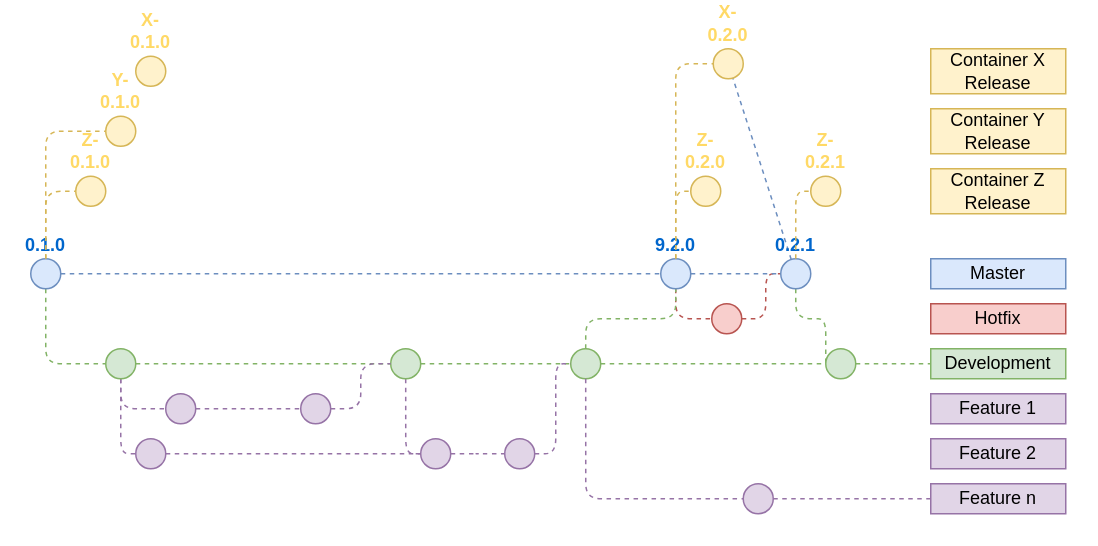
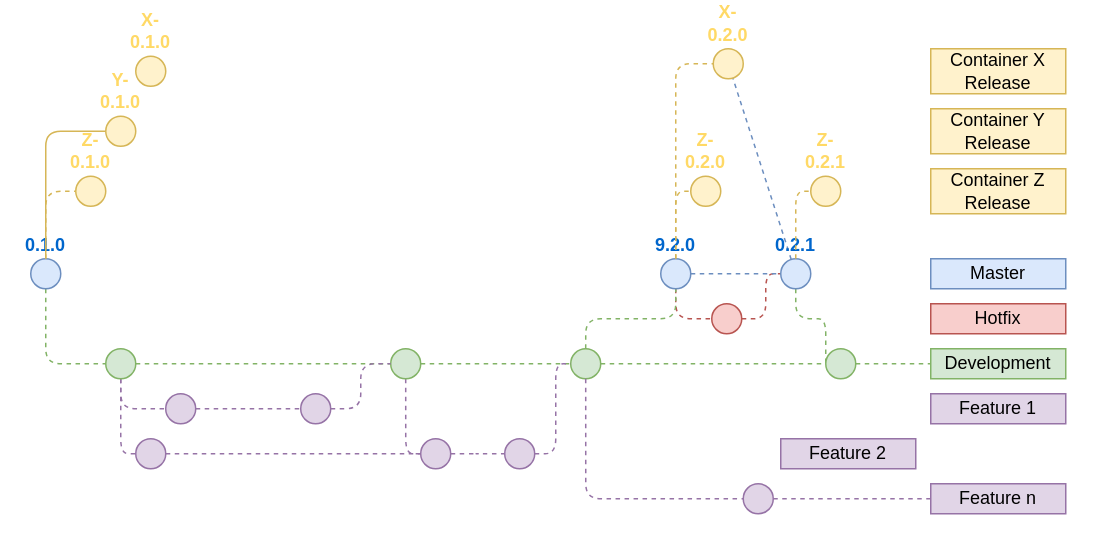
edge "Y-0.1.0" -- "0.1.0": style dashed -> solid
edge "0.1.0" -- "9.2.0": removed
node "Feature 2": moved (998, 454) -> (848, 454)
